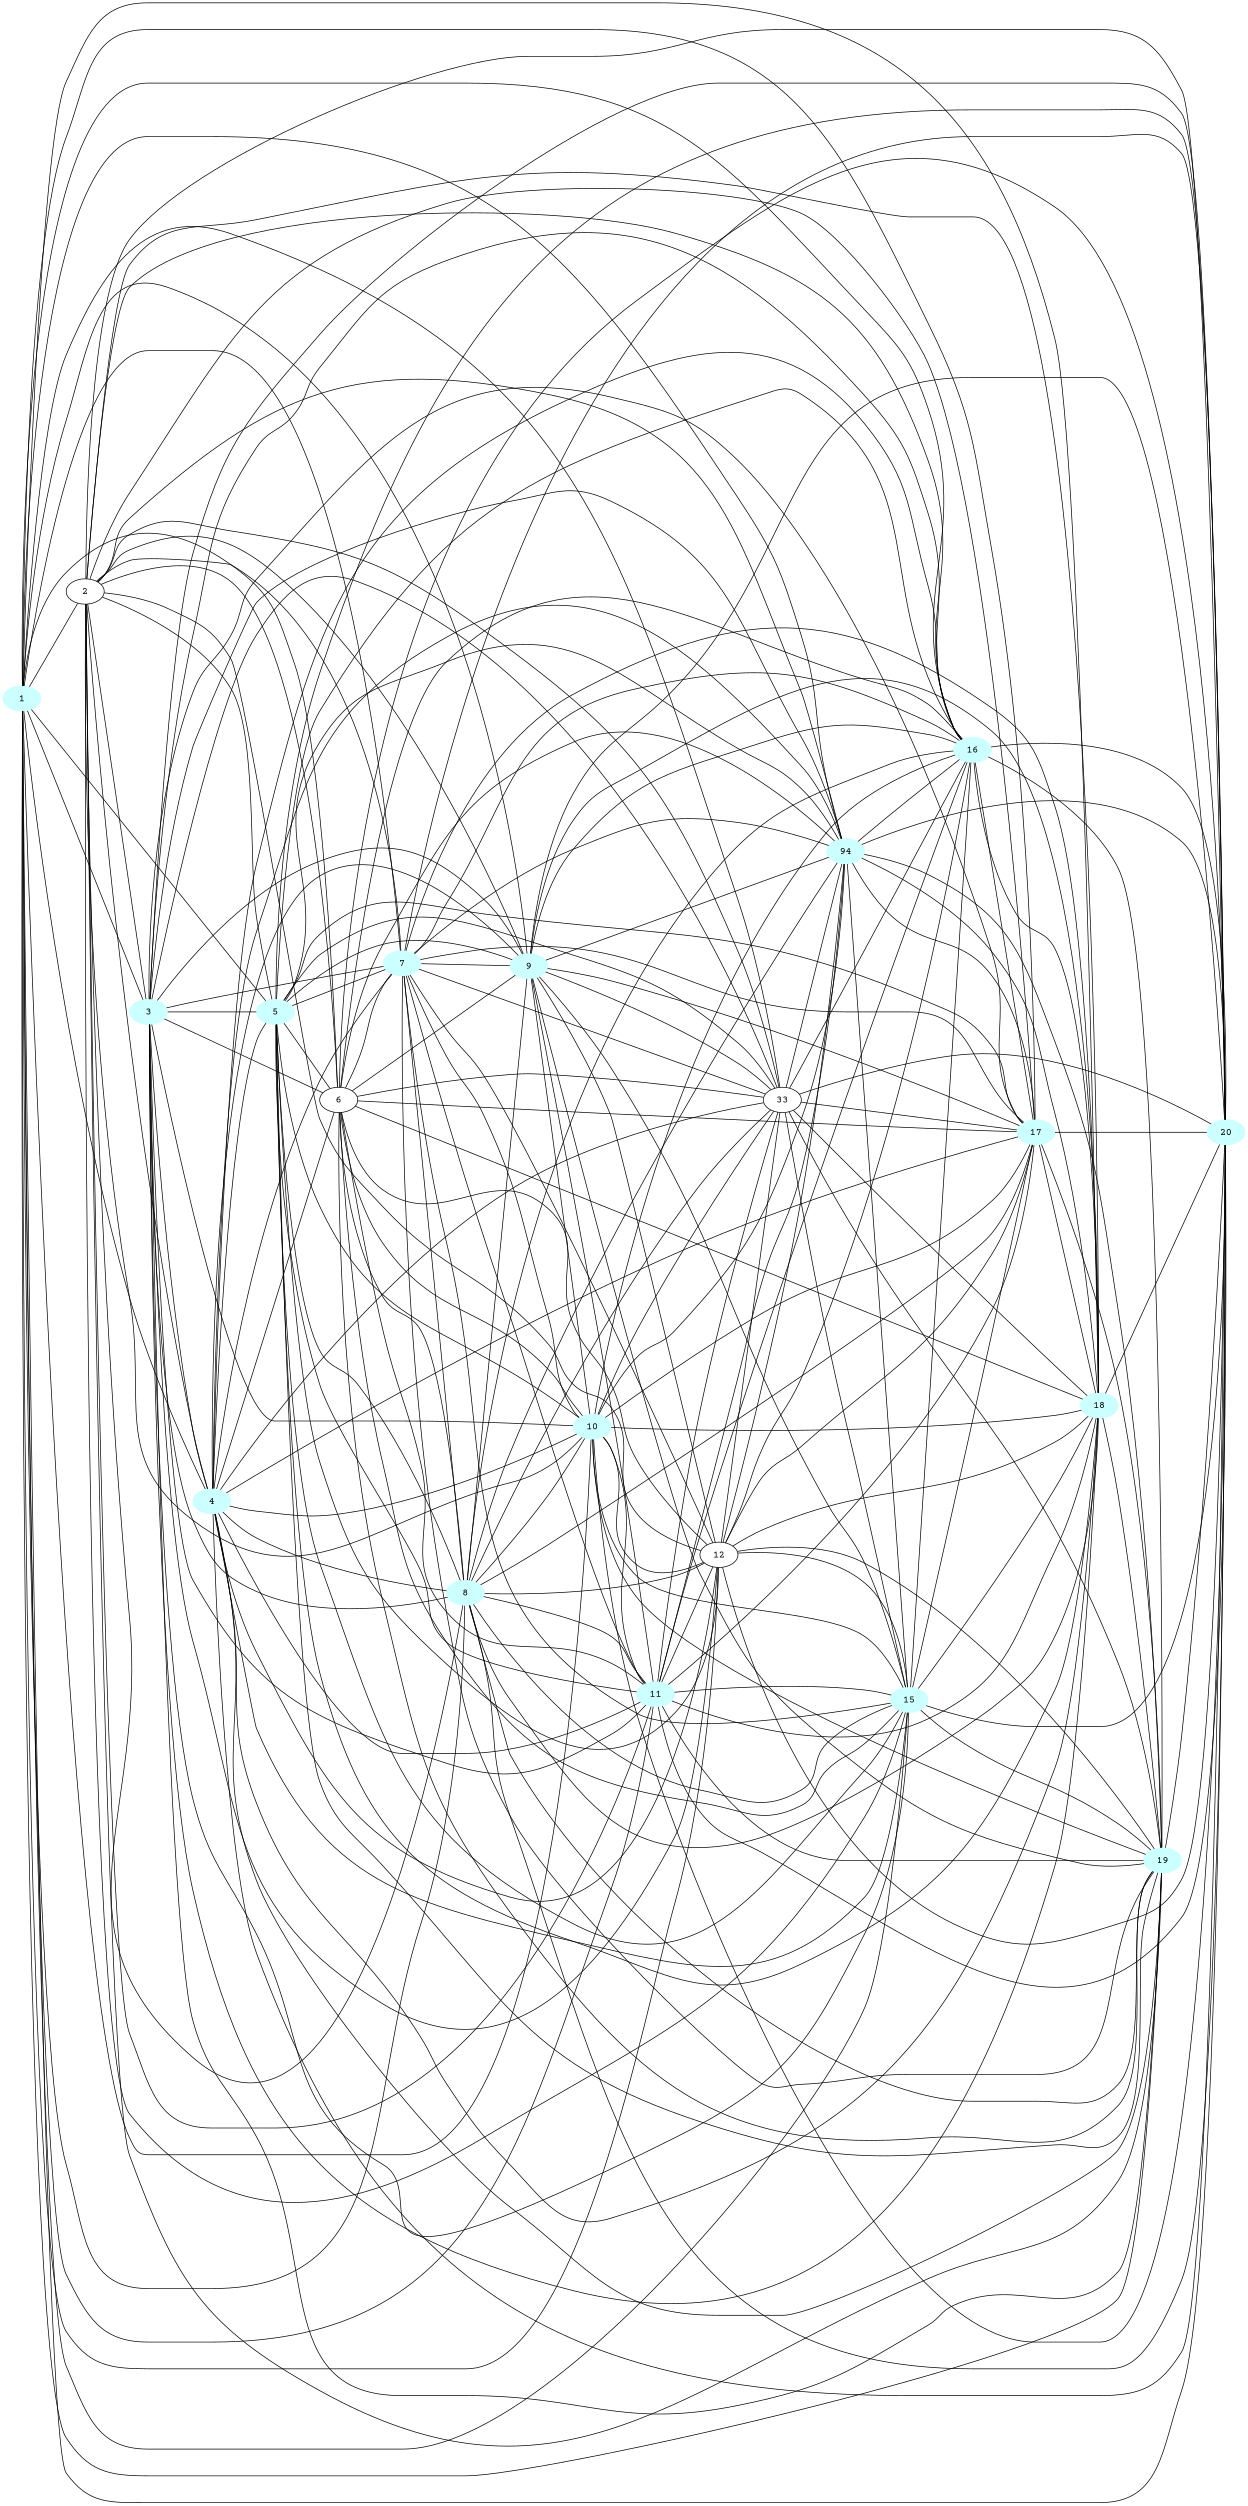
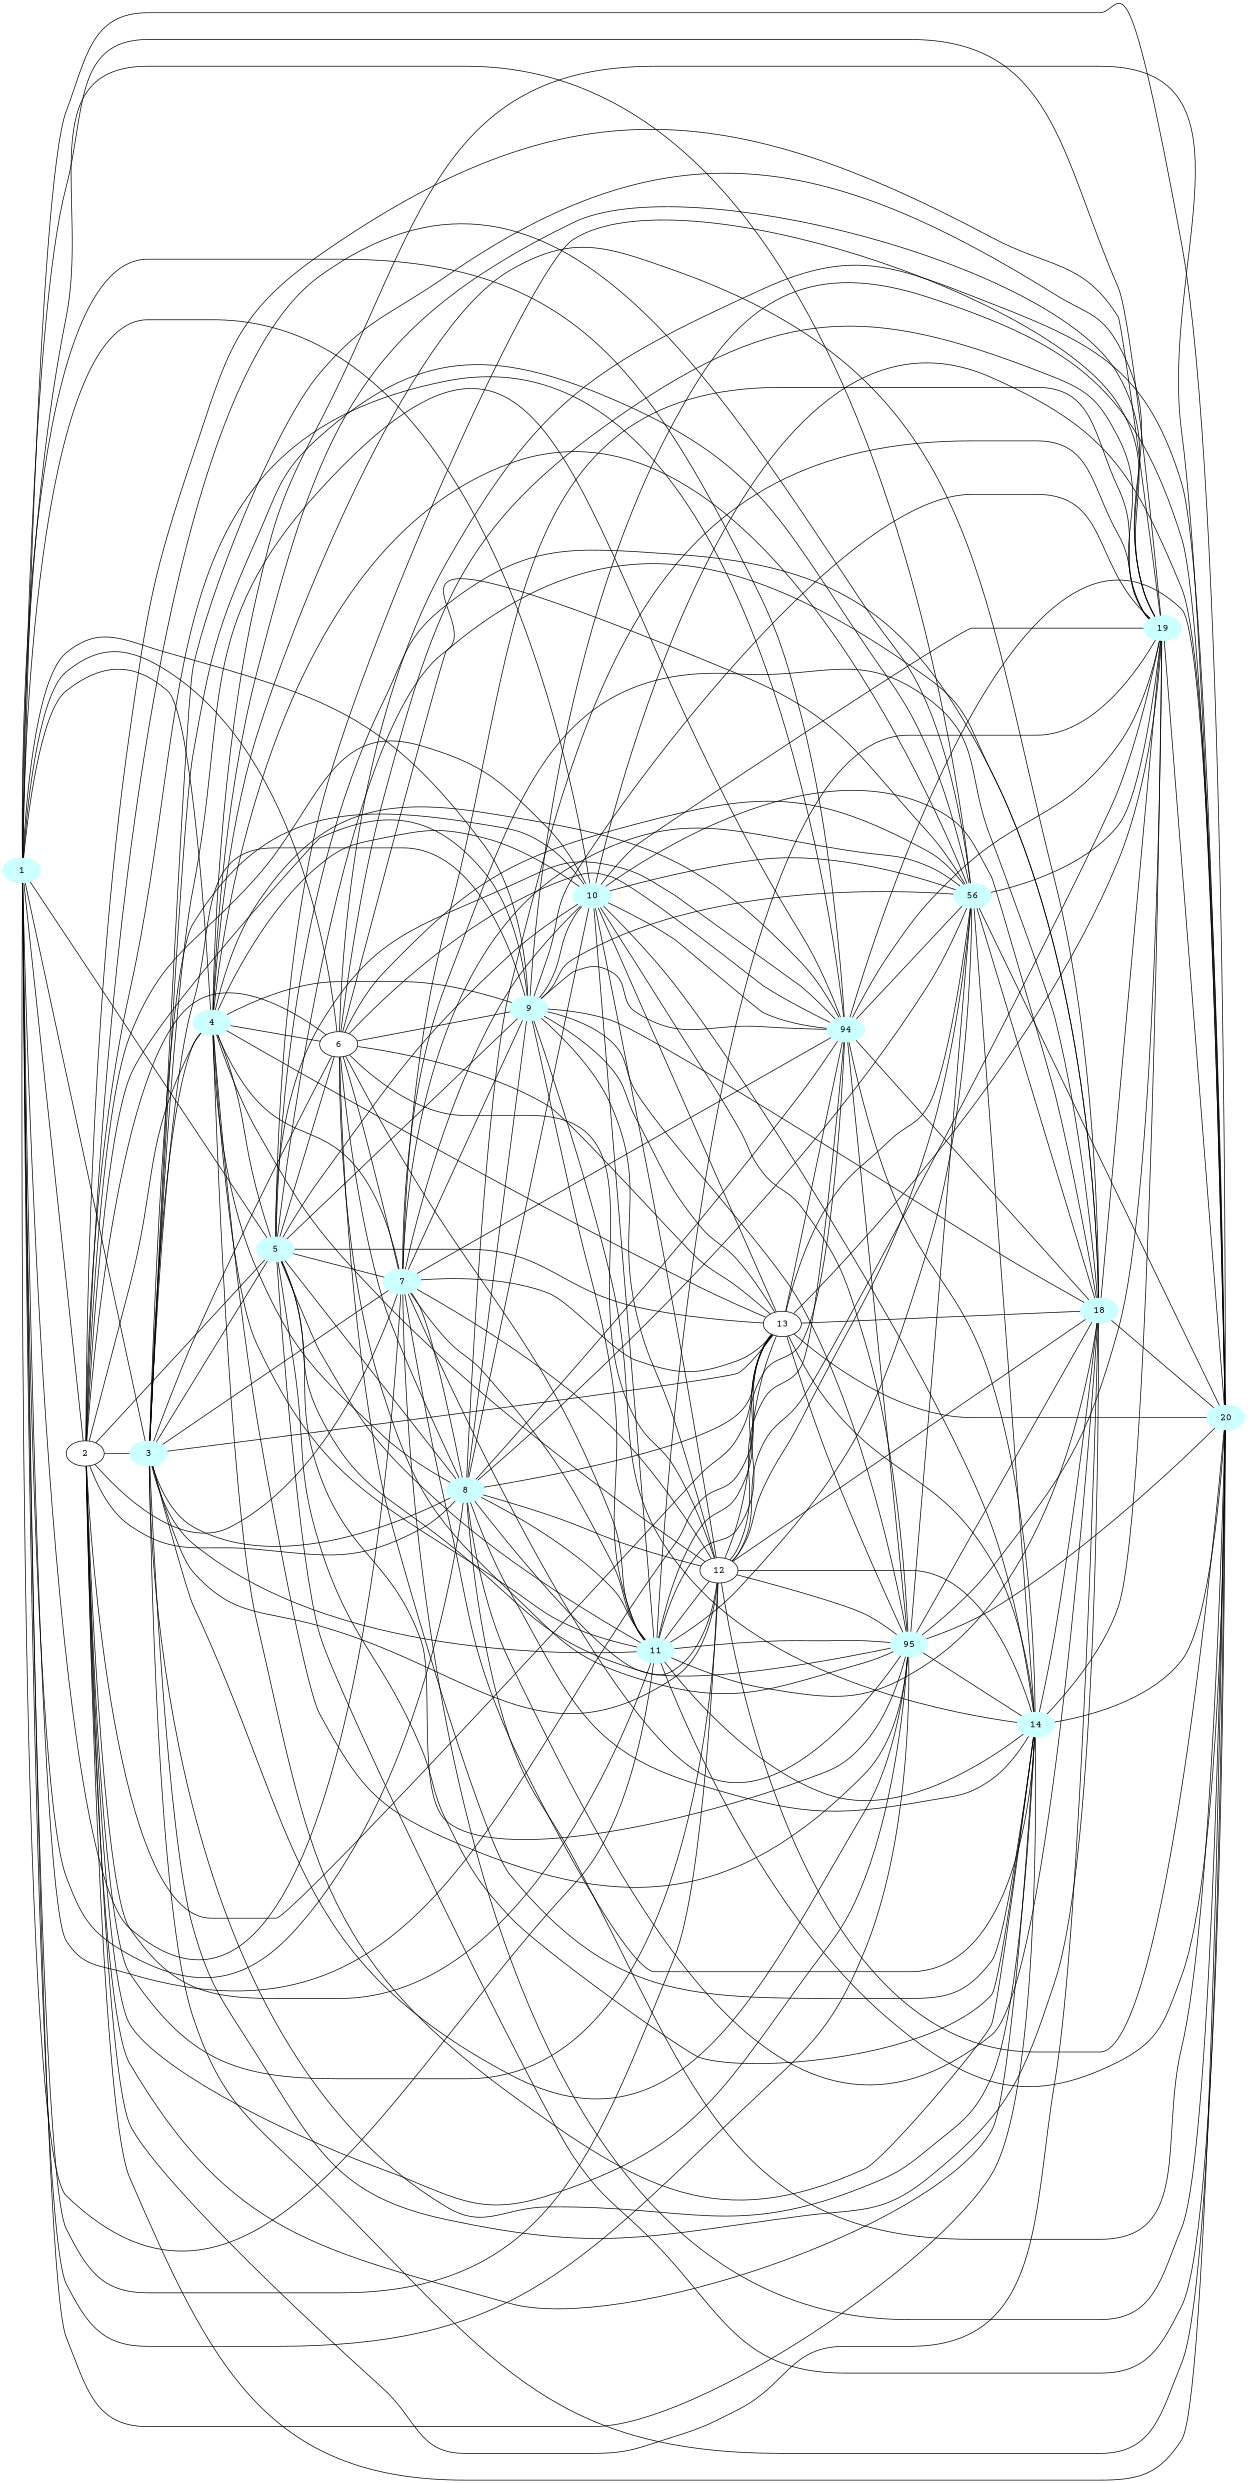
edge "1" -- "18": removed
node "16": label "16" -> "56"
node "33": label "33" -> "13"
node "17": label "17" -> "14"
edge "6" -- "10": removed
node "15": label "15" -> "95"
